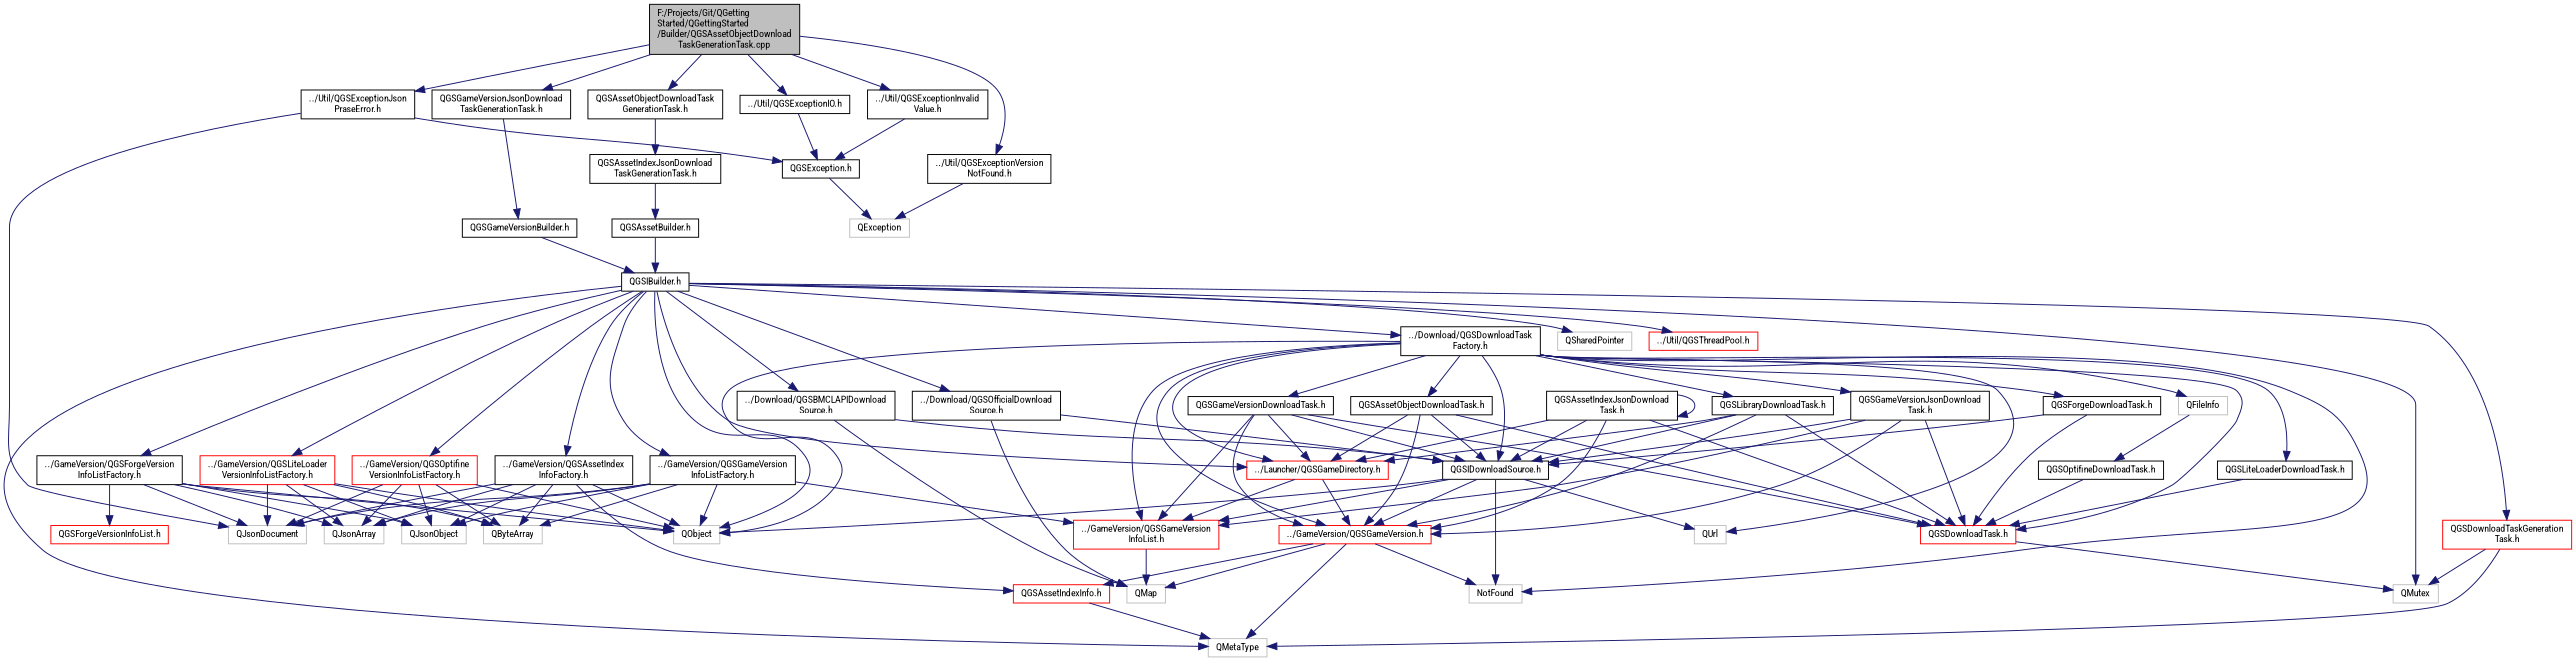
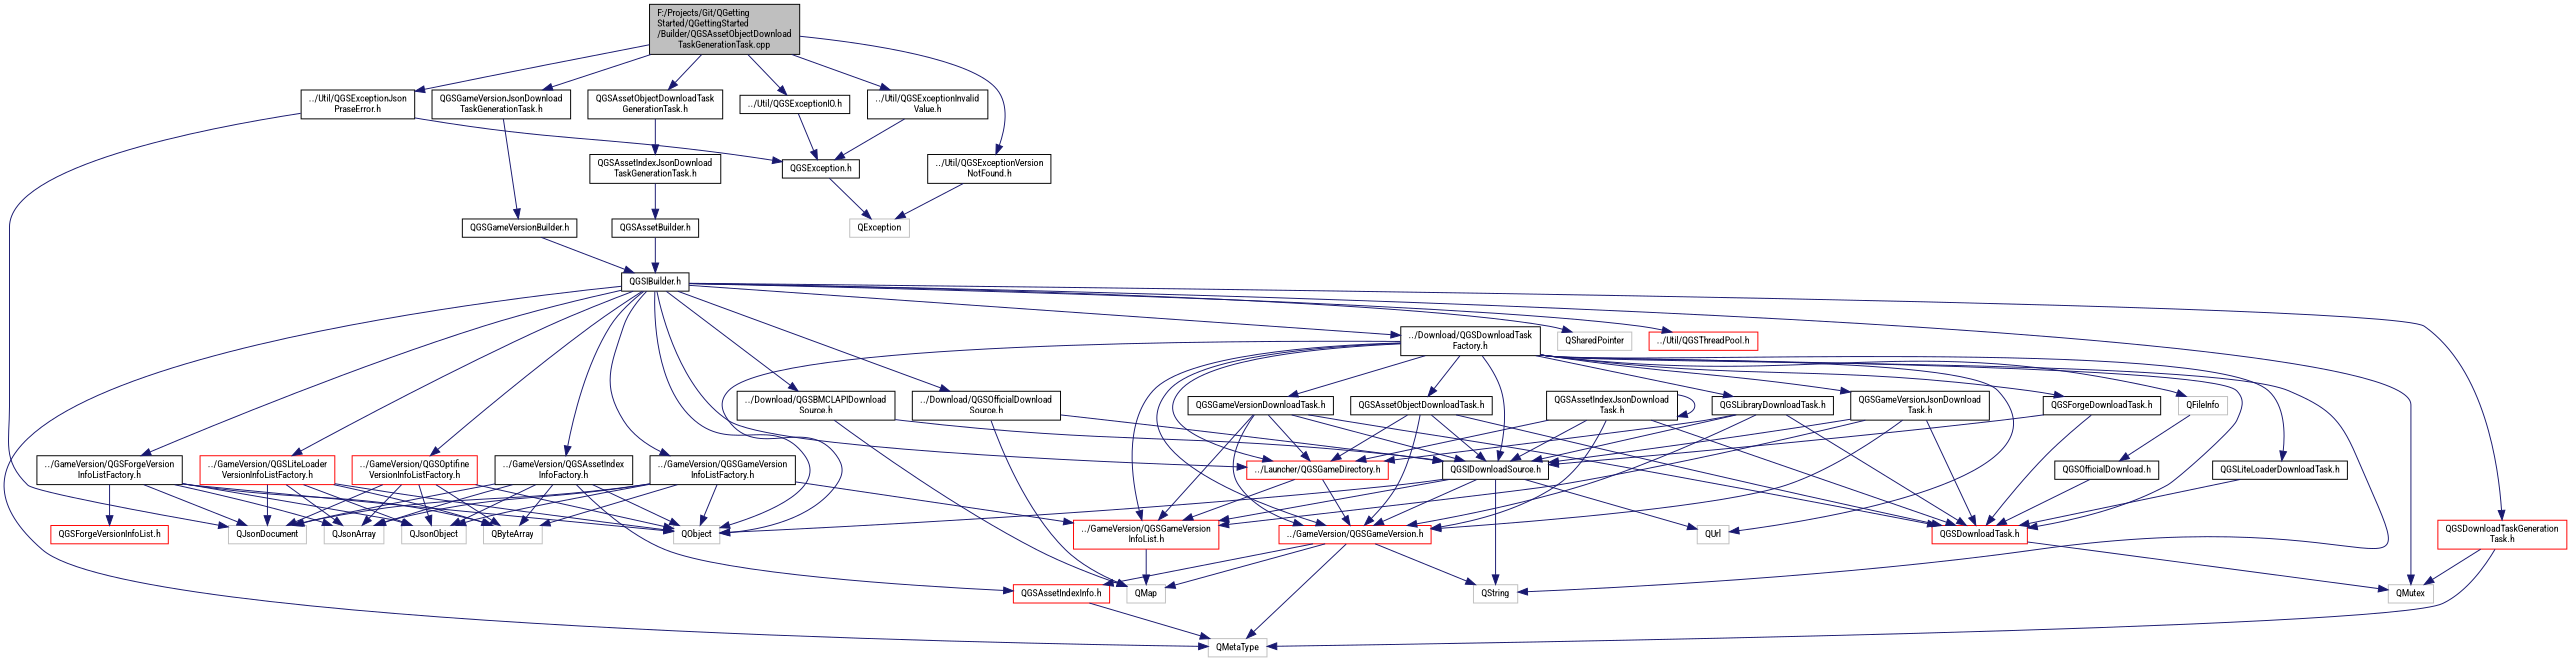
node "QGSOptifineDownloadTask.h": label "QGSOptifineDownloadTask.h" -> "QGSOfficialDownload.h"
node "NotFound": label "NotFound" -> "QString"
